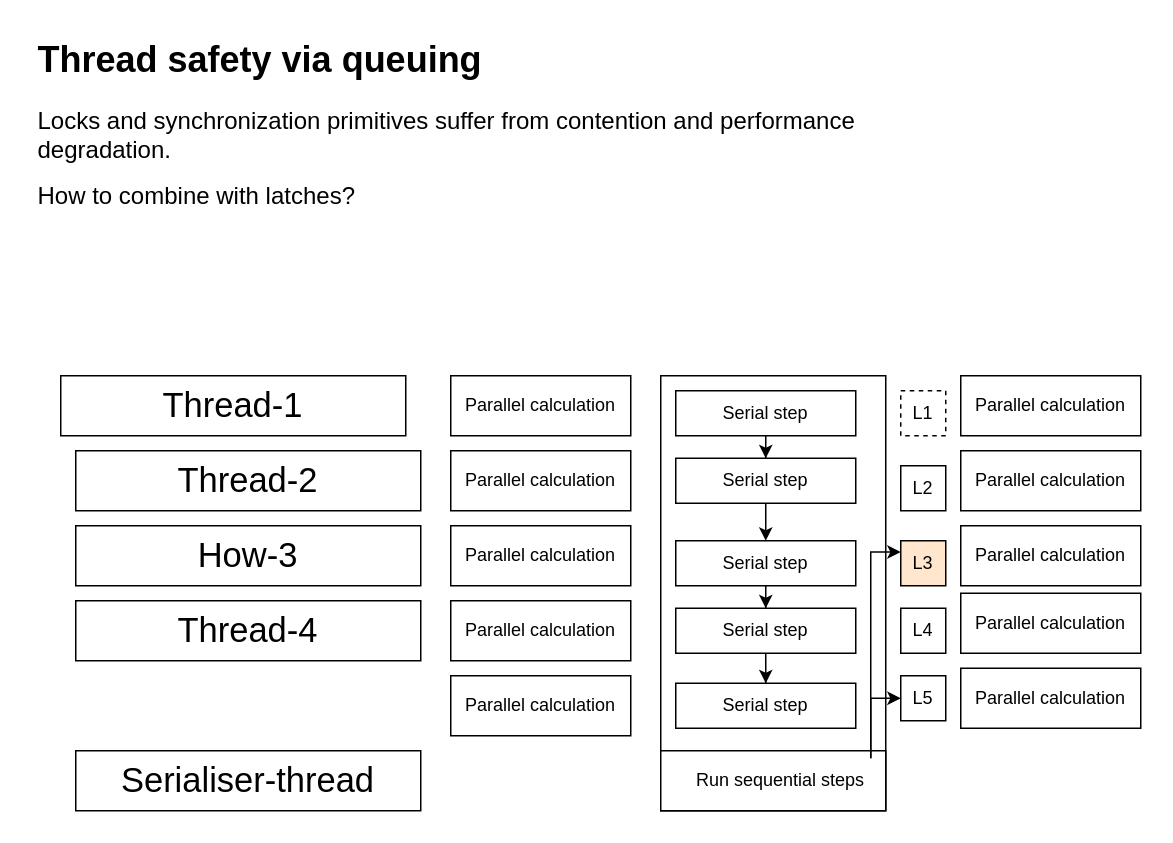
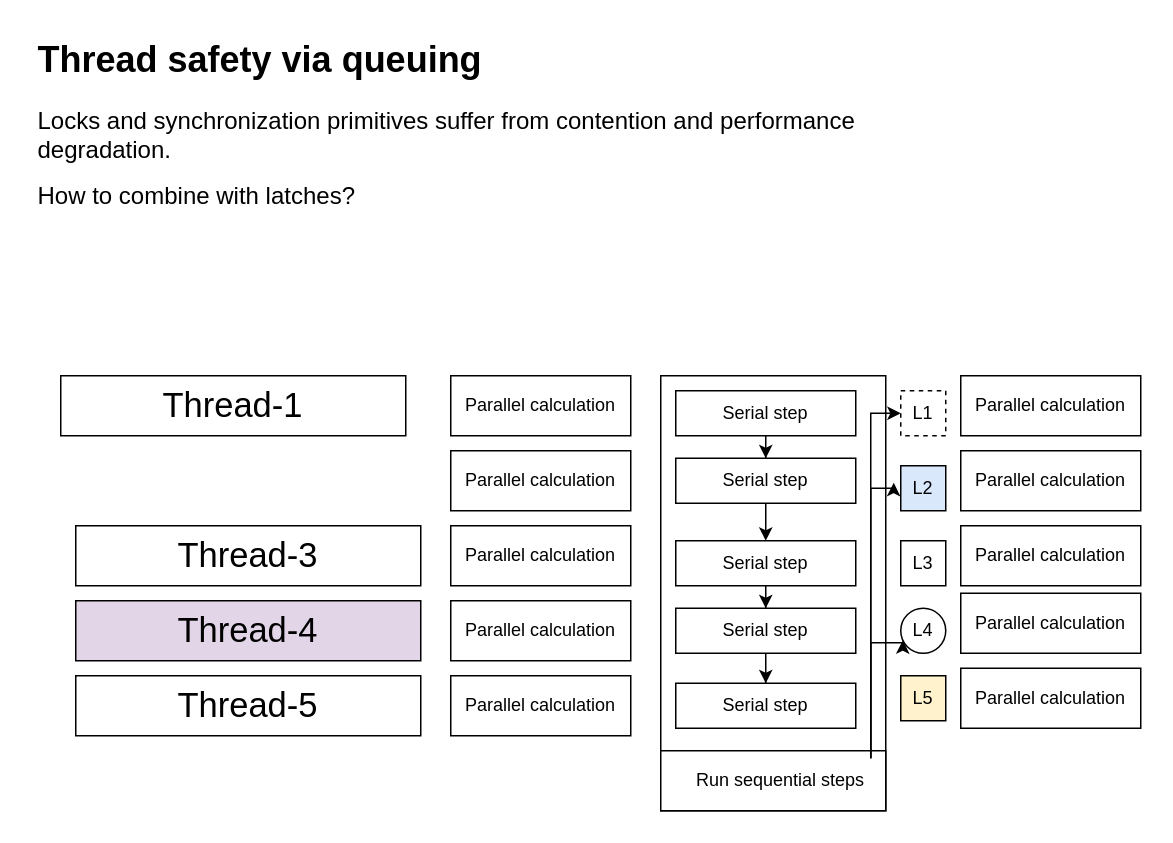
edge "Run sequential steps" -> "L1": added
node "Thread-2": removed
edge "Run sequential steps" -> "L2": added
node "L2": fillcolor #ffffff -> #dae8fc
edge "Run sequential steps" -> "L3": removed
node "How-3": label "How-3" -> "Thread-3"
node "L3": fillcolor #ffe6cc -> #ffffff
node "Thread-4": fillcolor #ffffff -> #e1d5e7
node "L4": shape rectangle -> ellipse
edge "Run sequential steps" -> "L4": added
edge "Run sequential steps" -> "L5": removed
node "L5": fillcolor #ffffff -> #fff2cc
node "Thread-5": added
node "Serialiser-thread": removed
